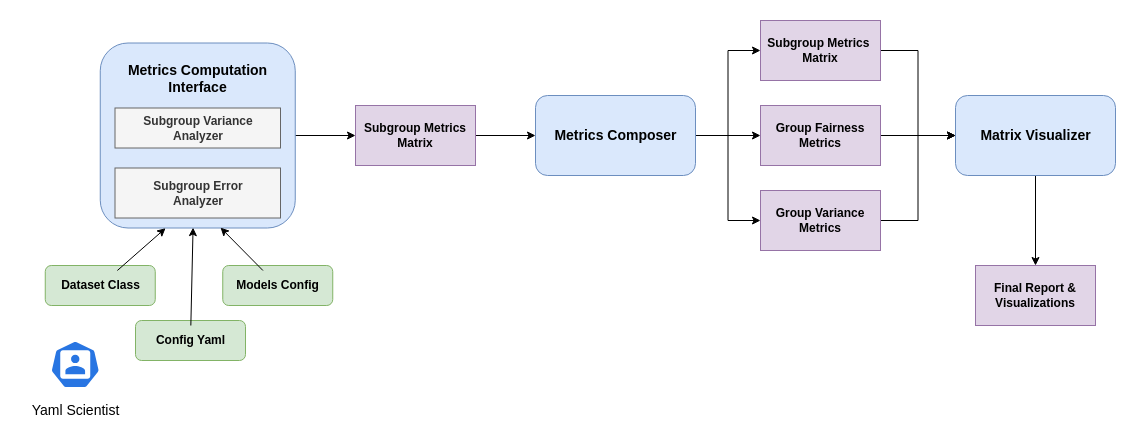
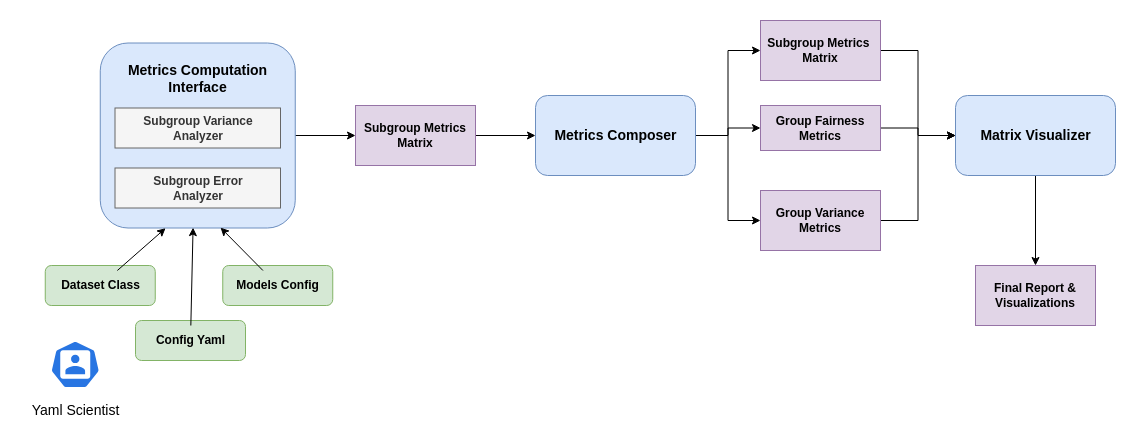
node "Group Fairness Metrics": size 120x60 -> 120x45
node "Subgroup Error Analyzer": size 166x50 -> 166x40
